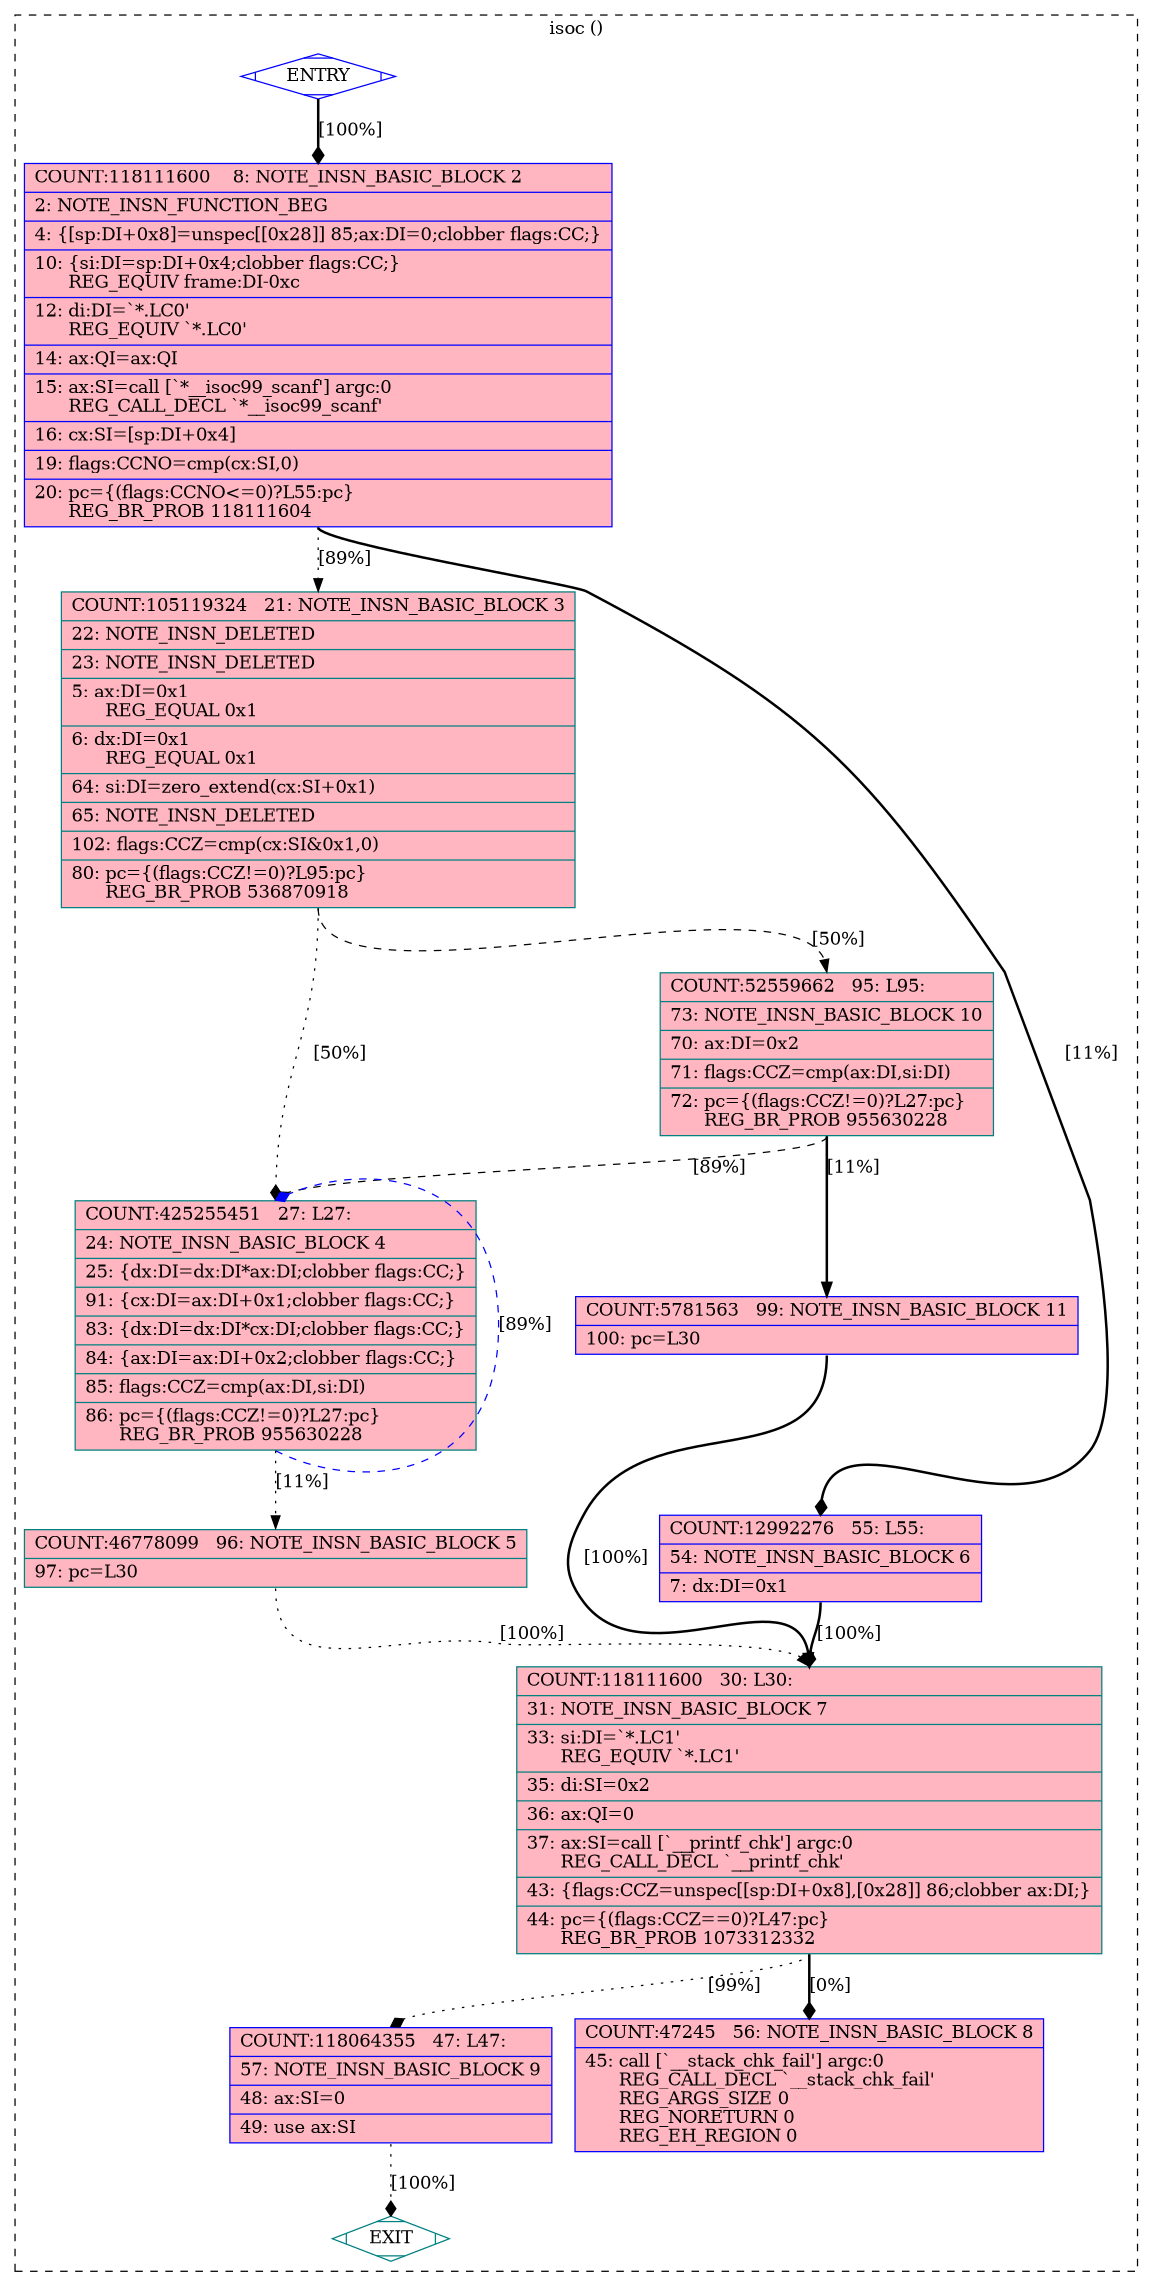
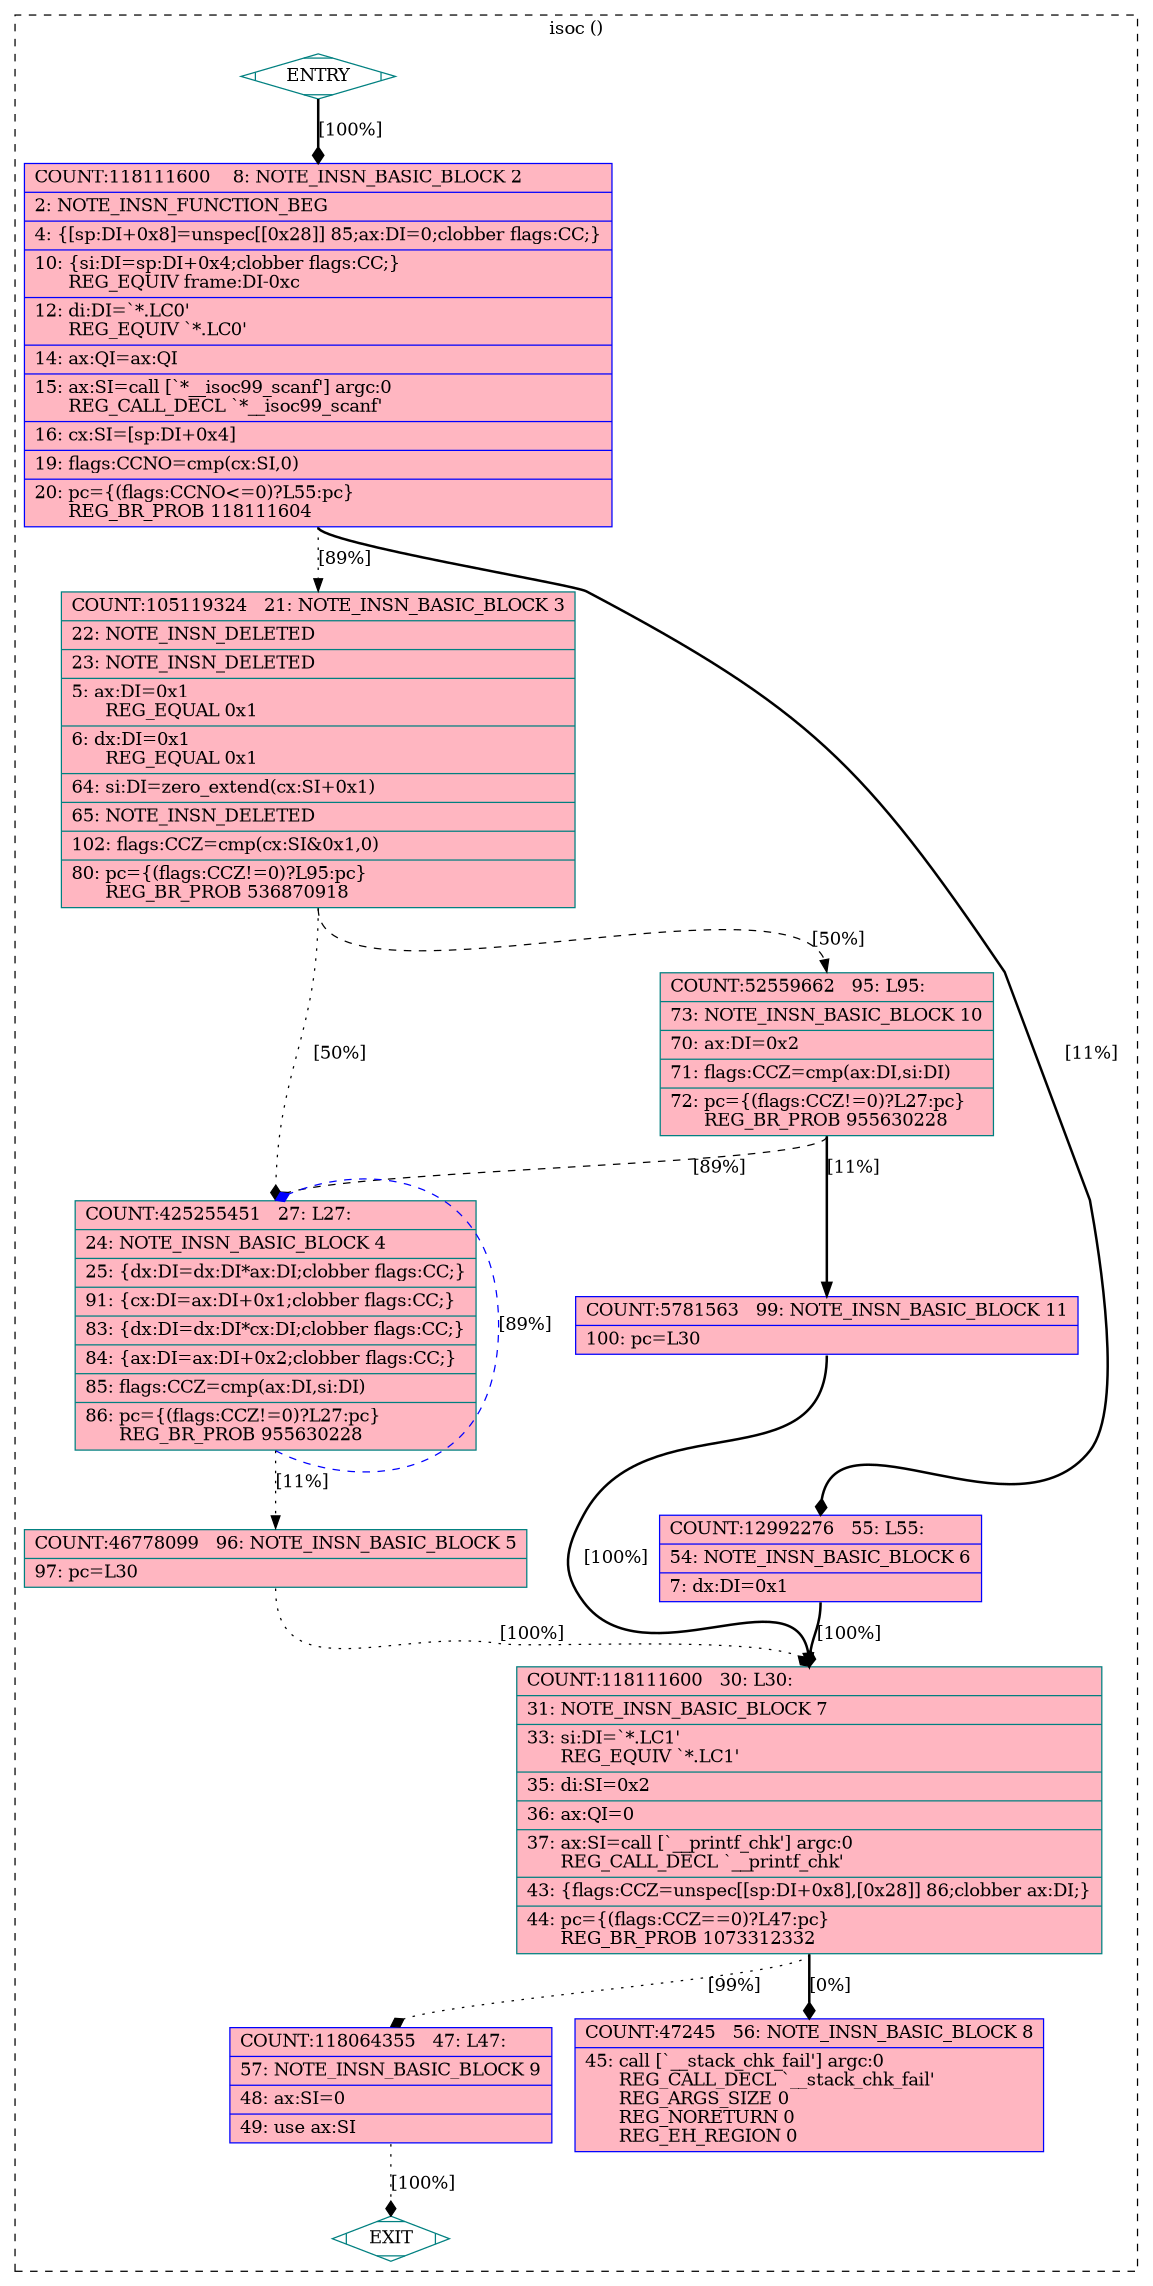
node "ENTRY": color blue -> teal
edge "COUNT:46778099   96: NOTE_INSN_BASIC_BLOCK 5" -> "COUNT:118111600   30: L30:": arrowhead normal -> diamond
